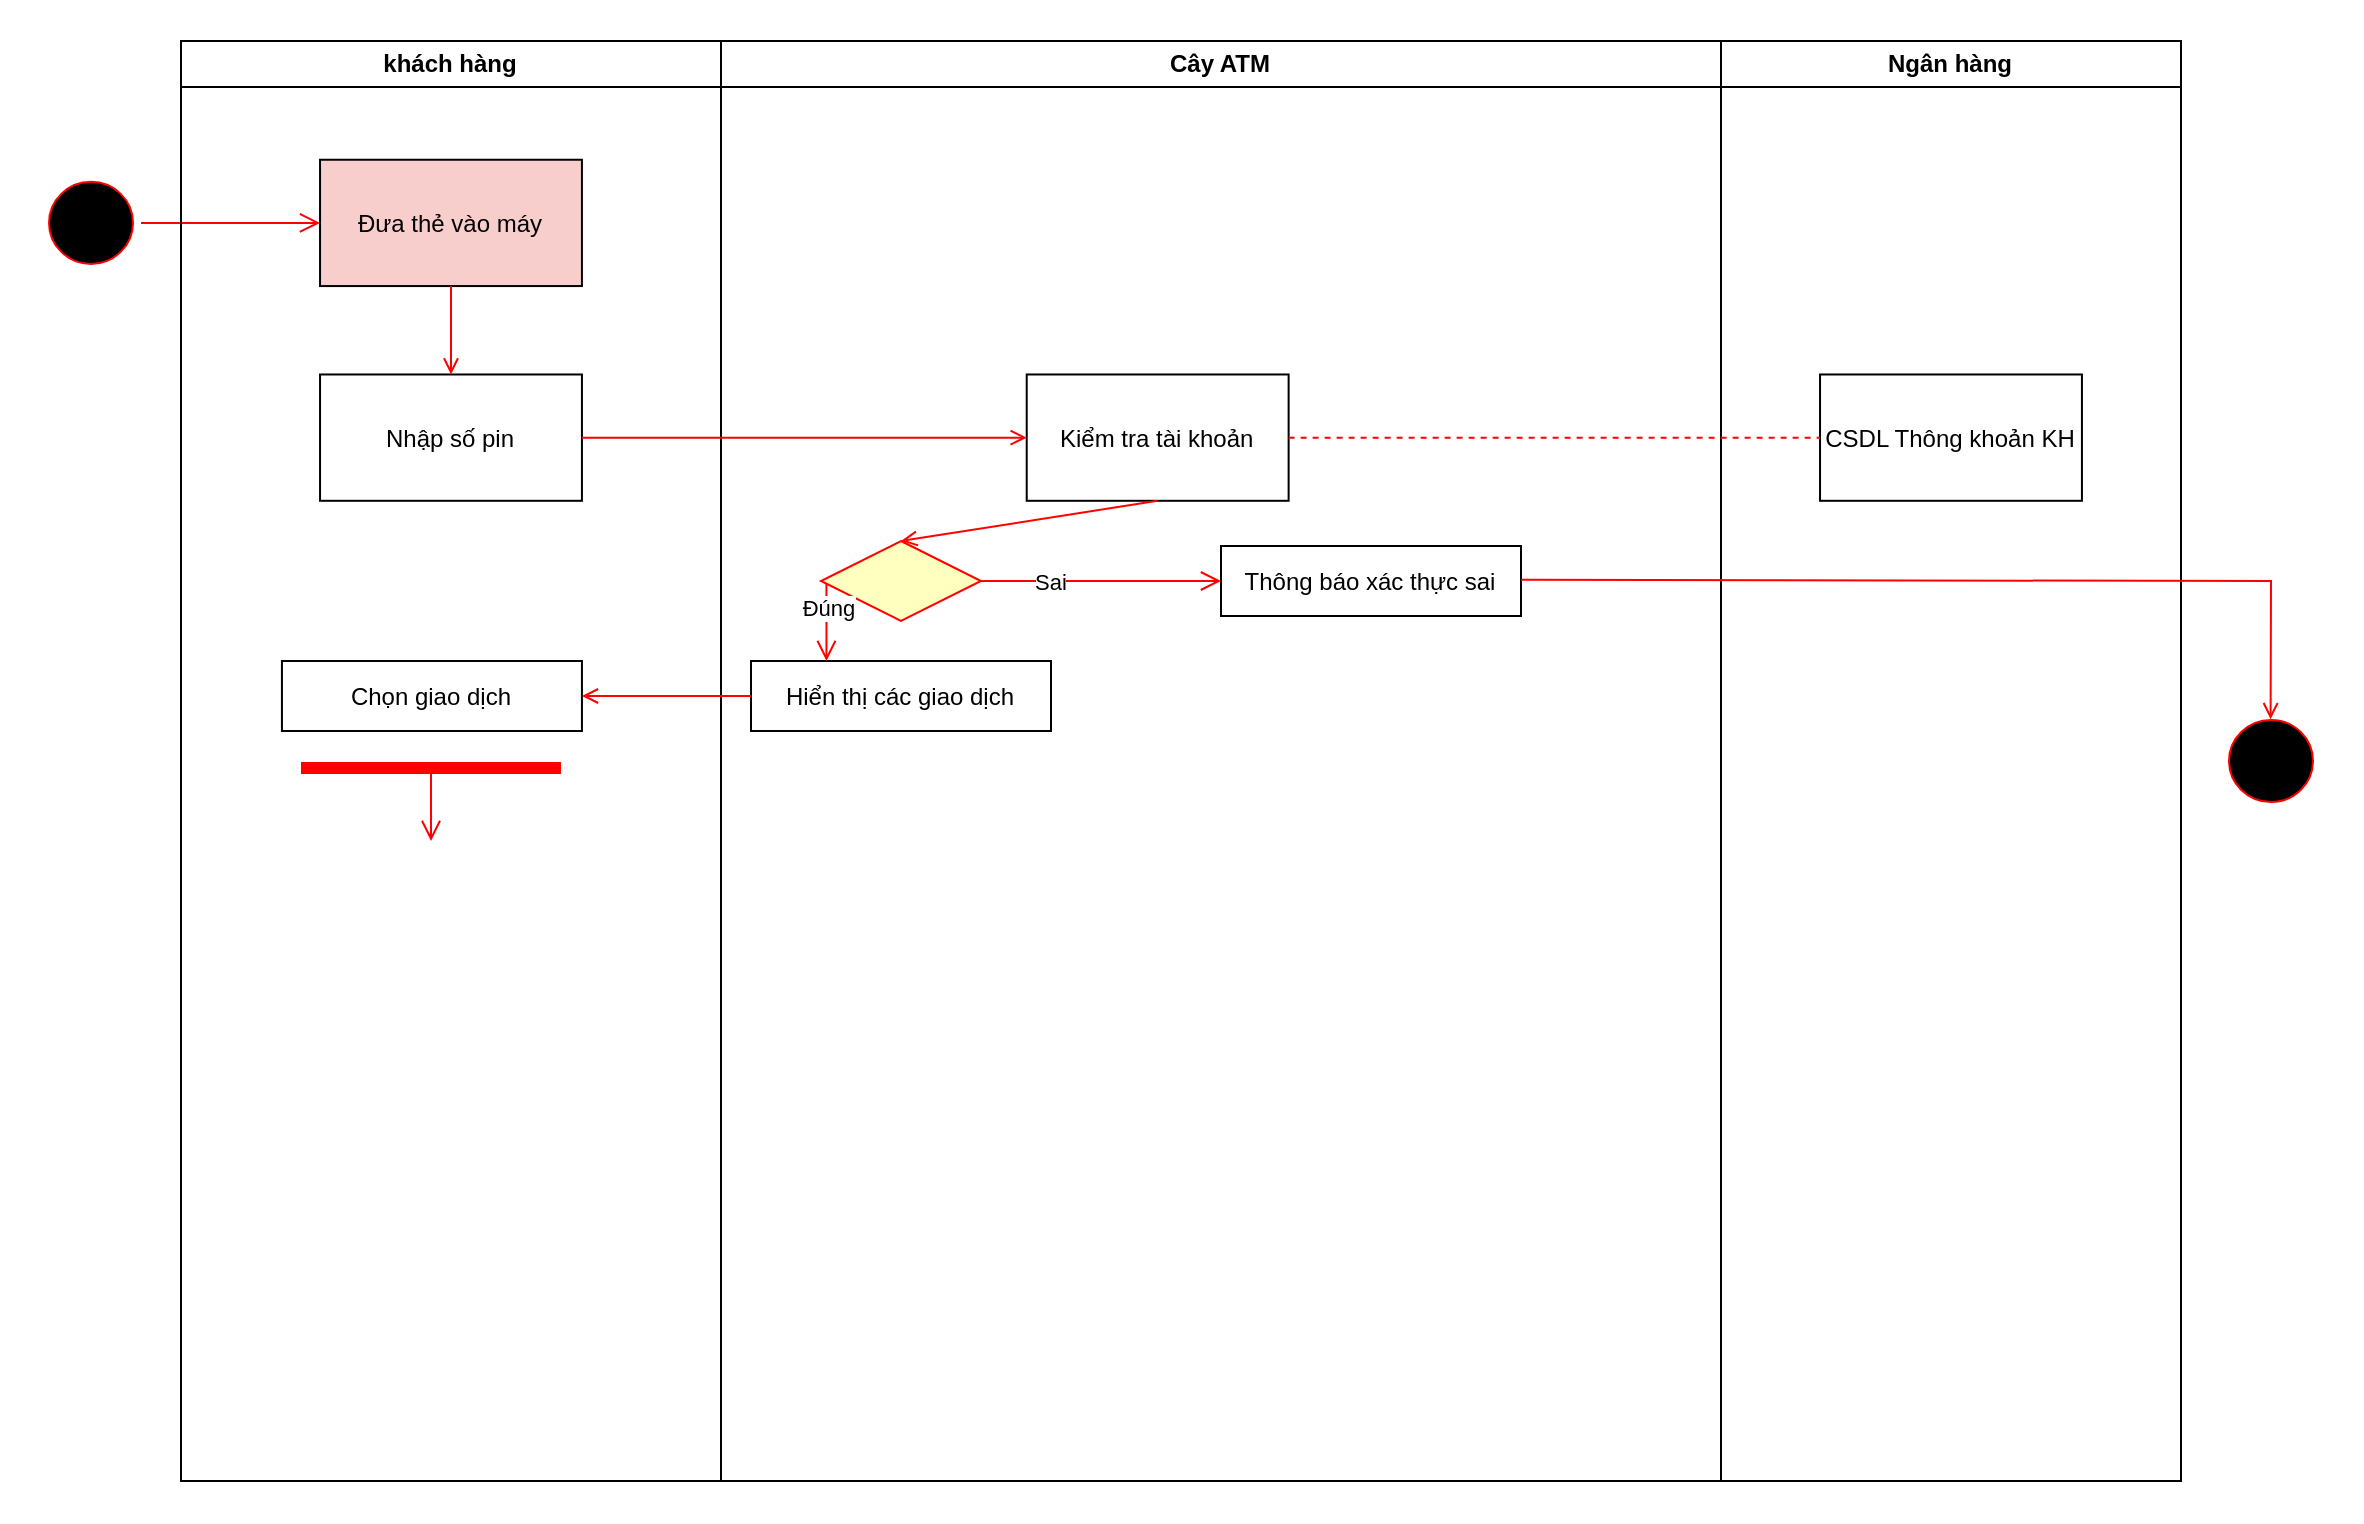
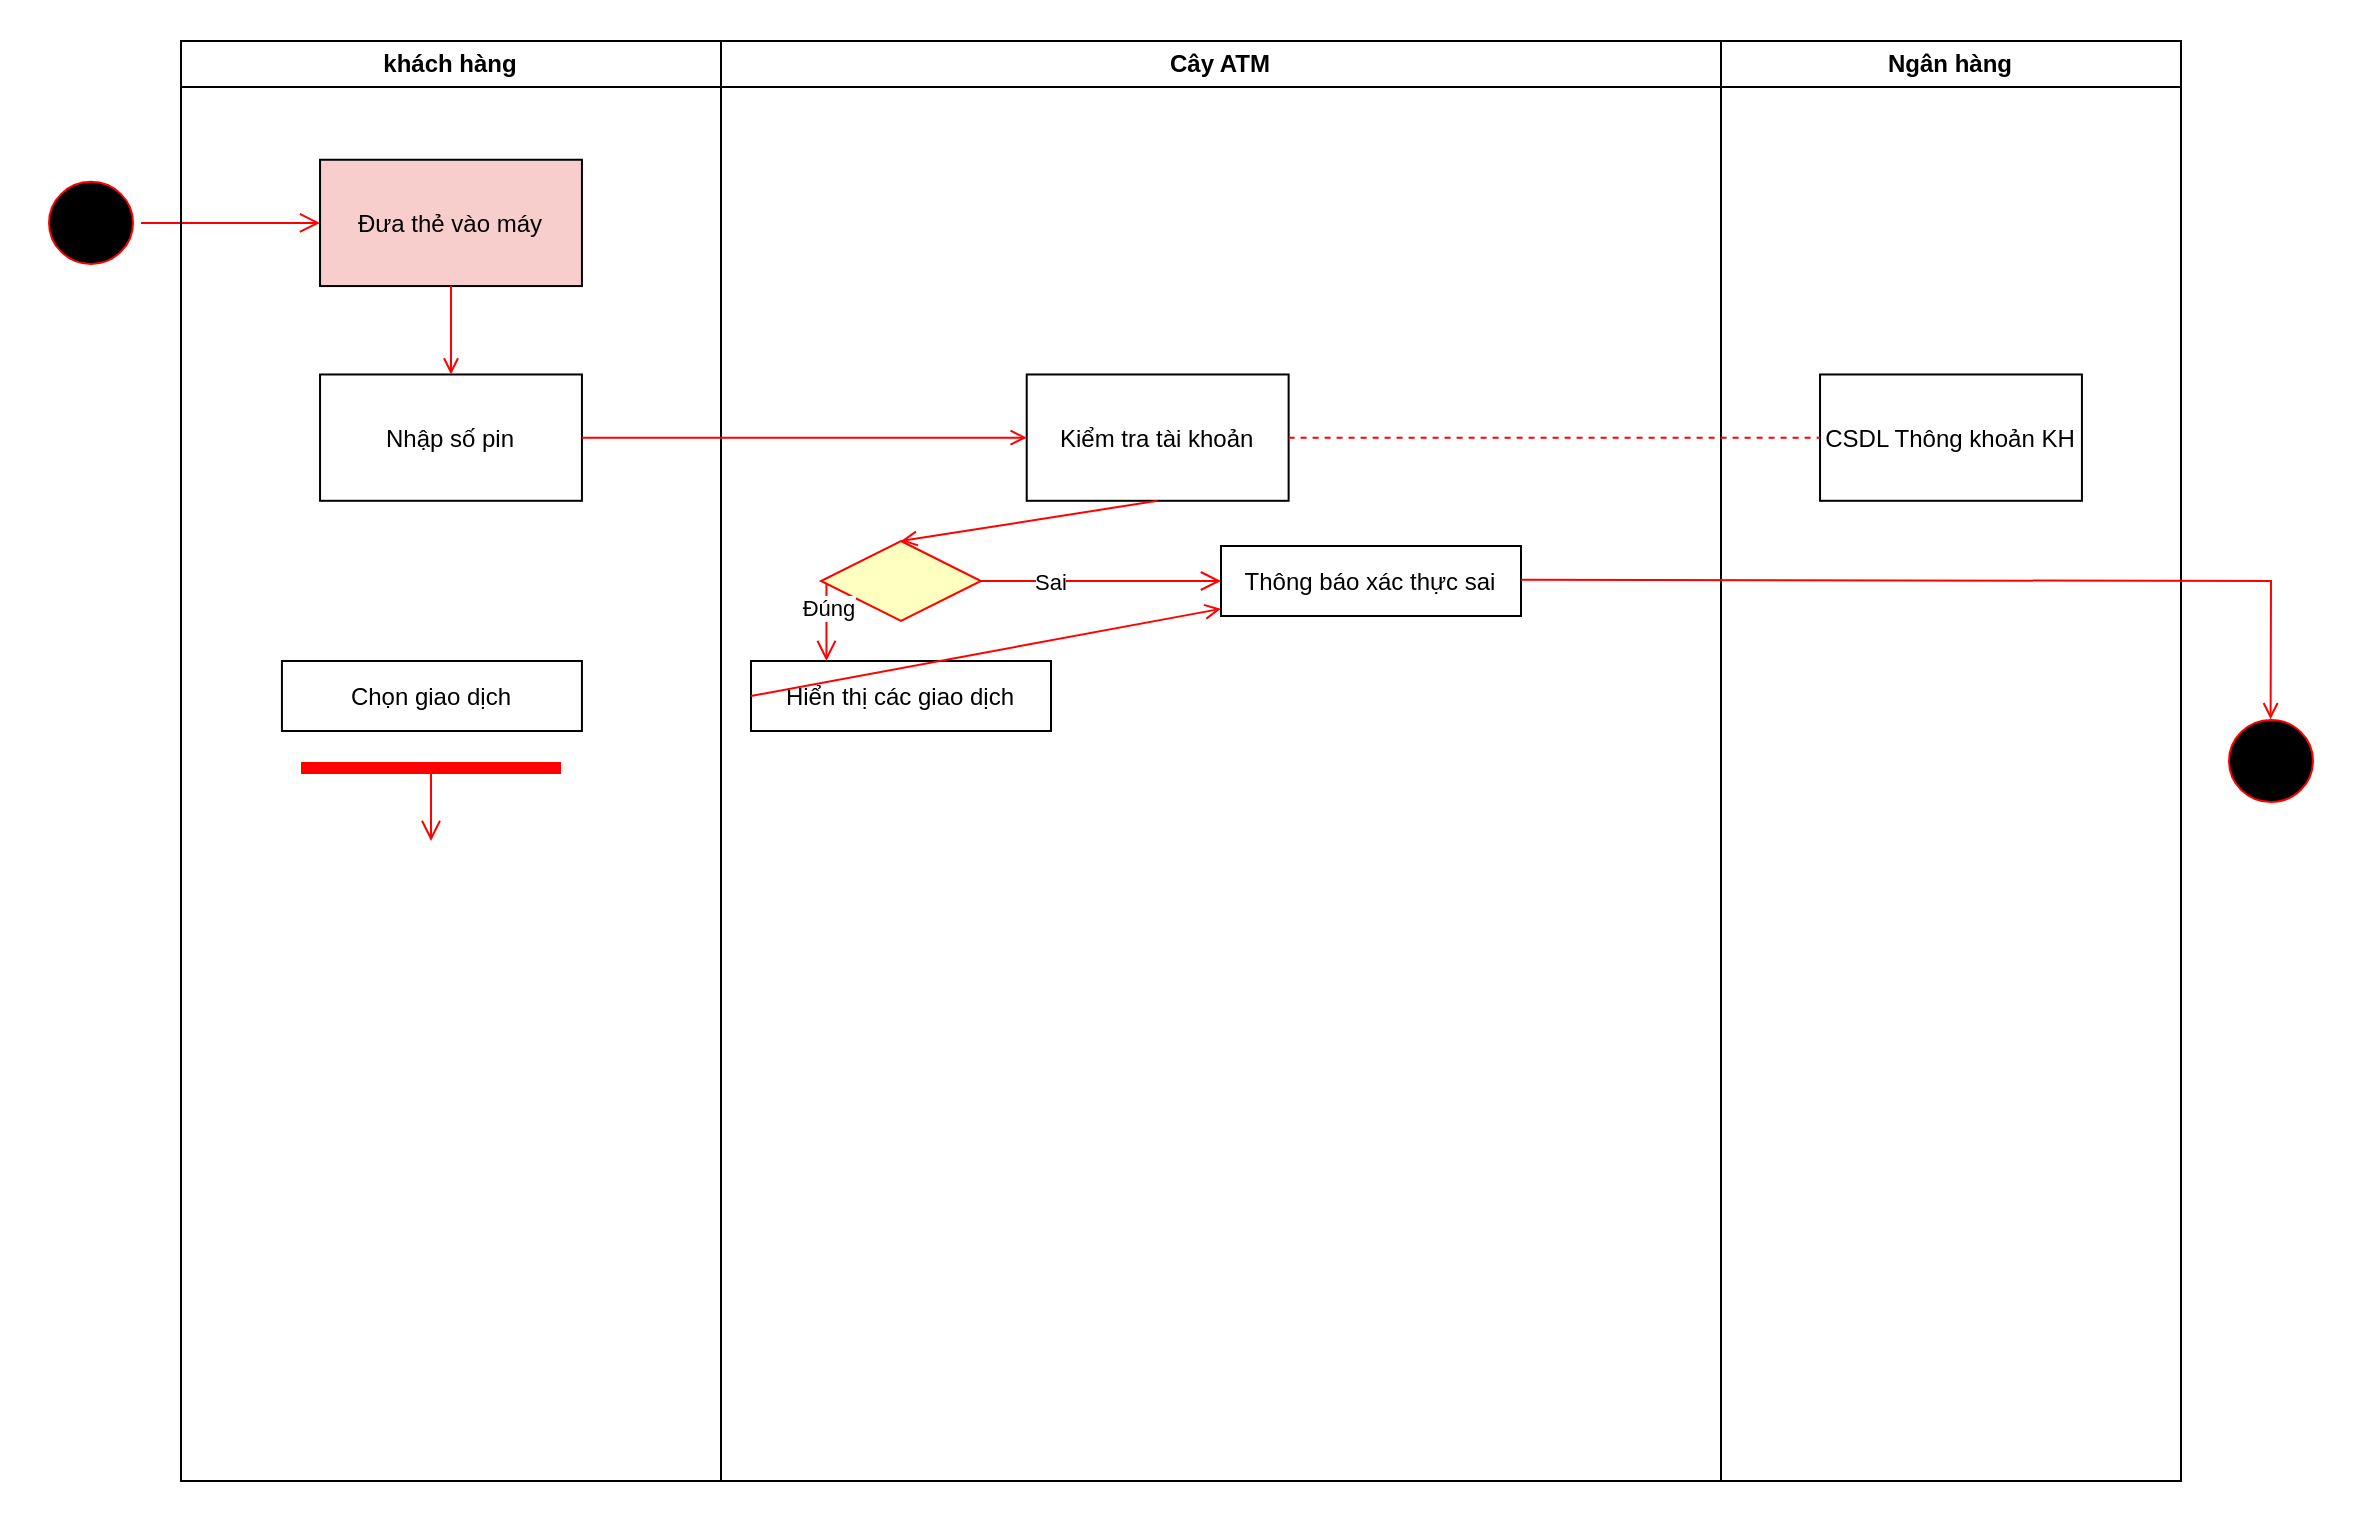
edge "Hiển thị các giao dịch" -> "Chọn giao dịch": now "Hiển thị các giao dịch" -> "Thông báo xác thực sai"
